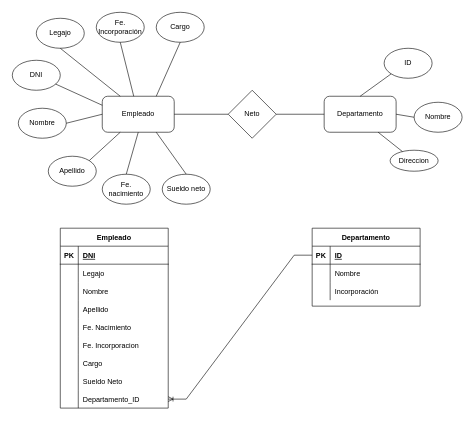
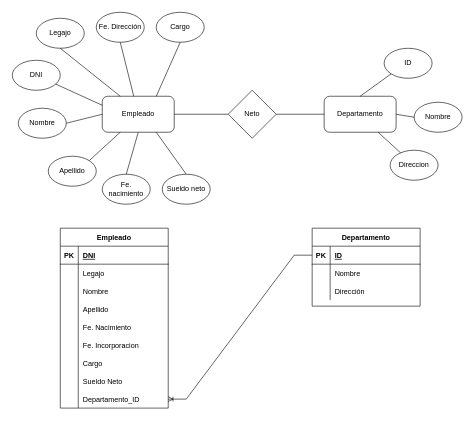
node "Fe. Incorporación": label "Fe. Incorporación" -> "Fe. Dirección"
node "Direccion": size 48x21 -> 48x30
node "Incorporación": label "Incorporación" -> "Dirección"
